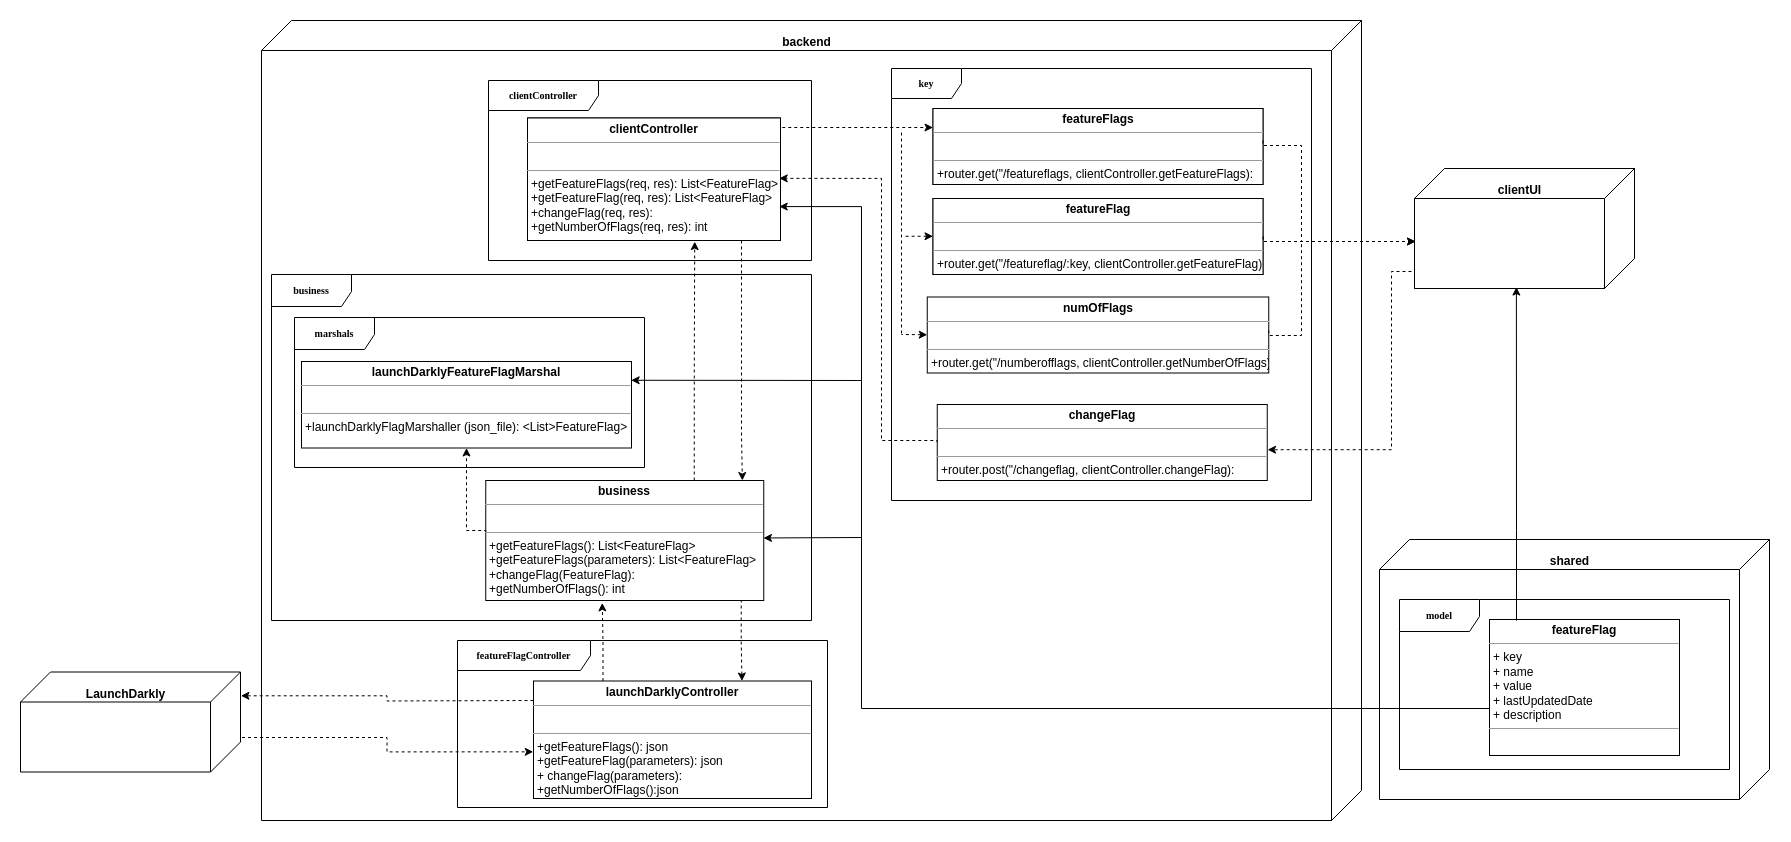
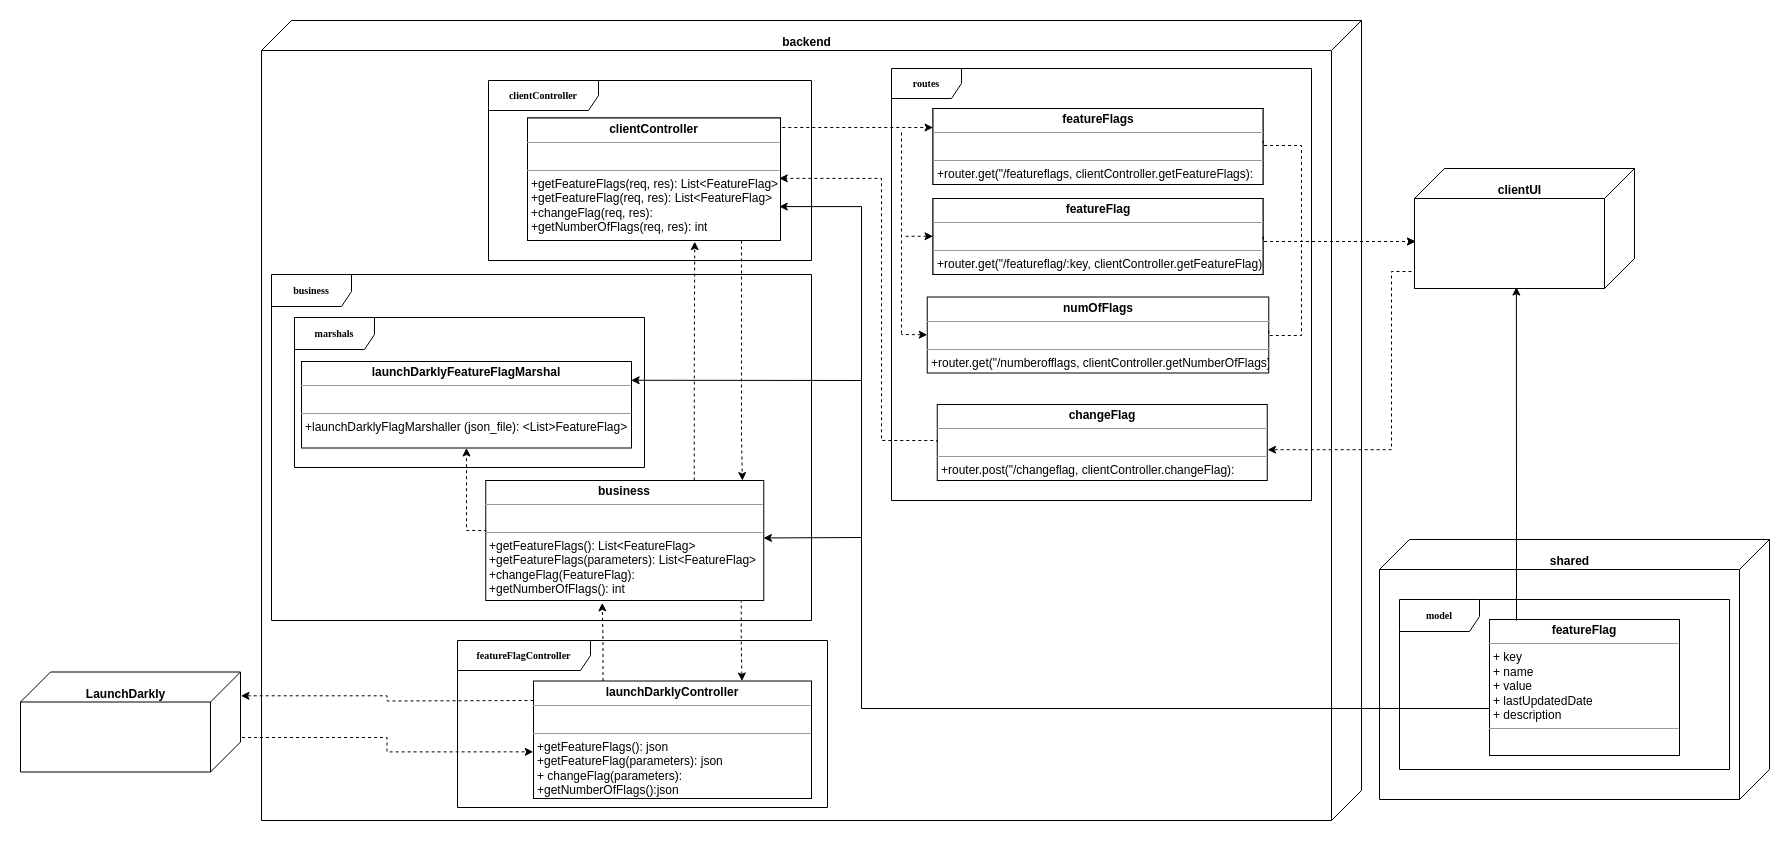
node "key": label "key" -> "routes"
